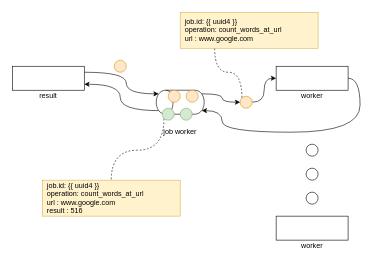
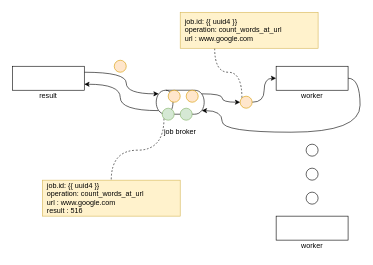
node "job worker": label "job worker" -> "job broker"
